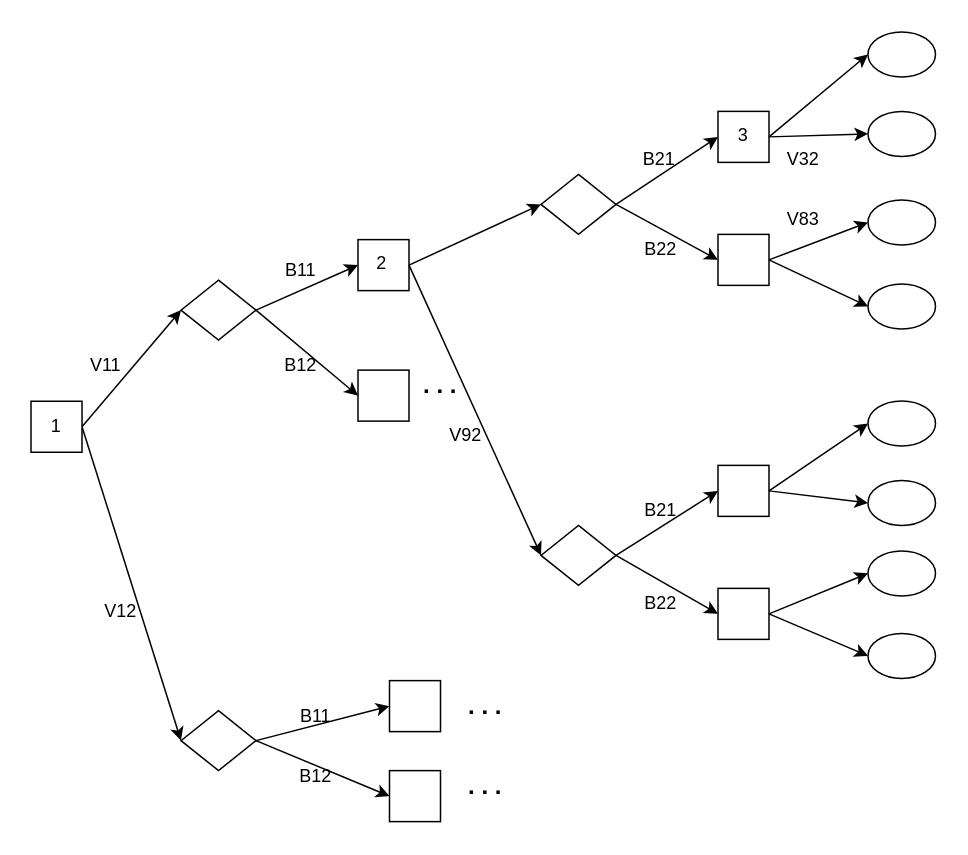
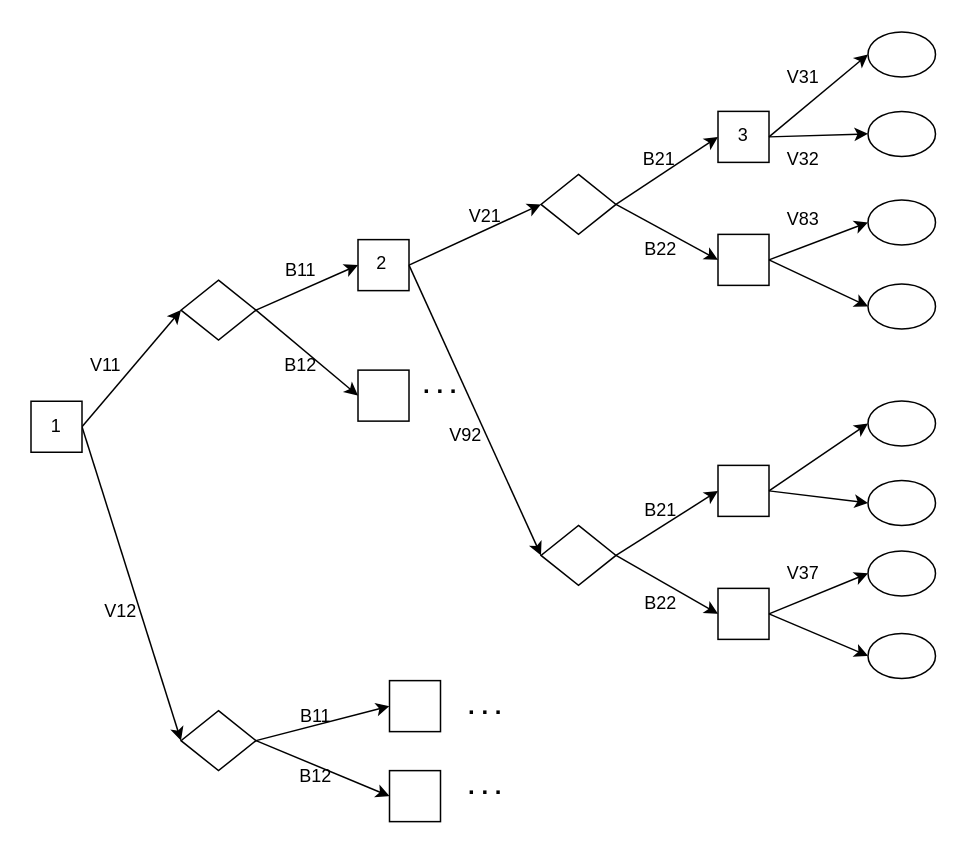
node "V31": added
node "V21": added
node "V37": added
